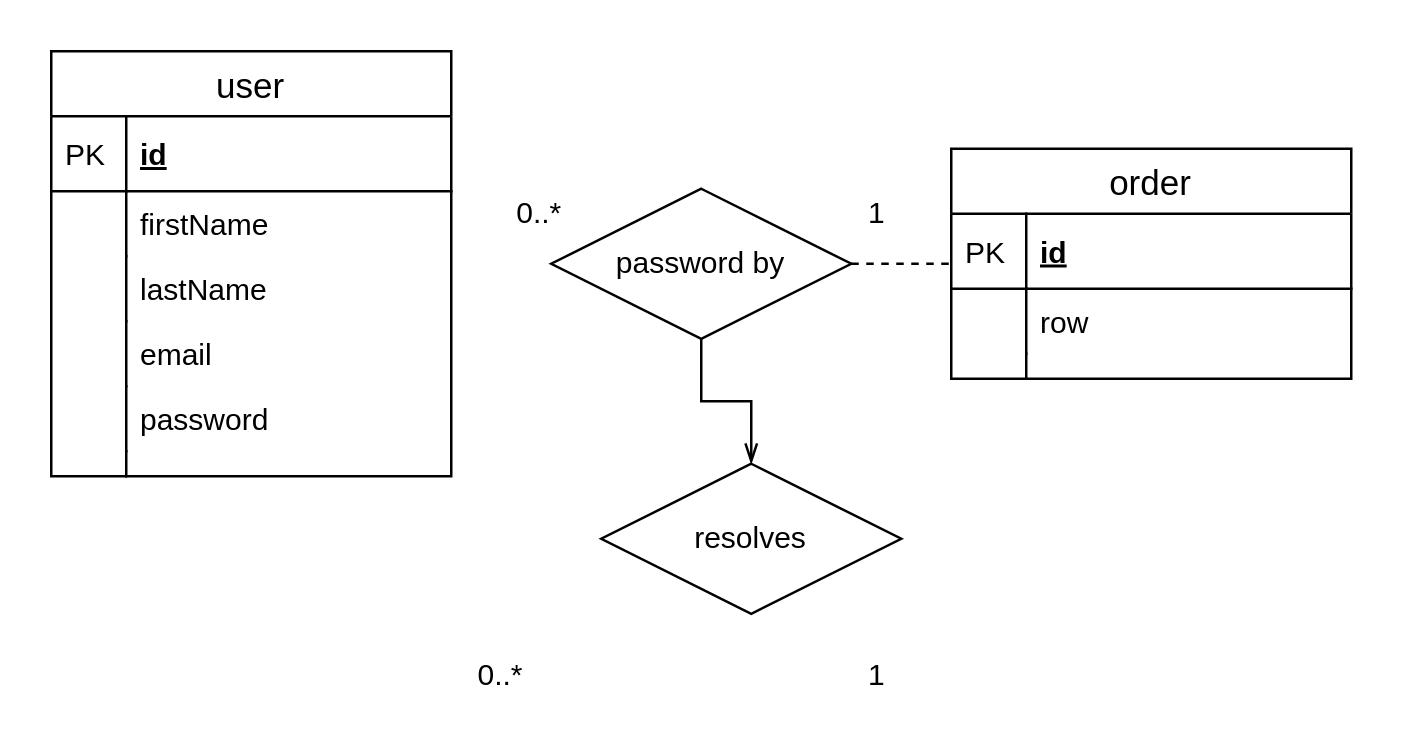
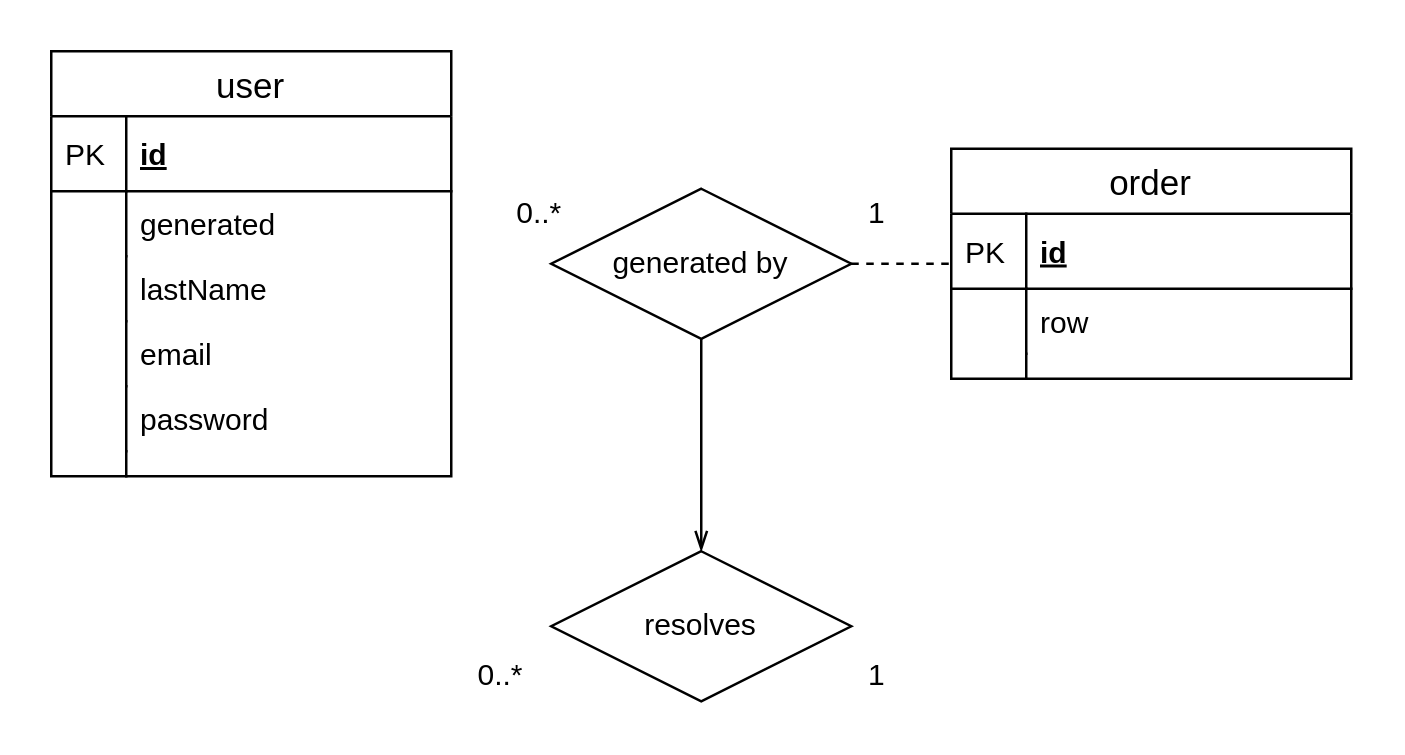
node "firstName": label "firstName" -> "generated"
node "password by": label "password by" -> "generated by"
node "resolves": moved (751, 539) -> (701, 626)
